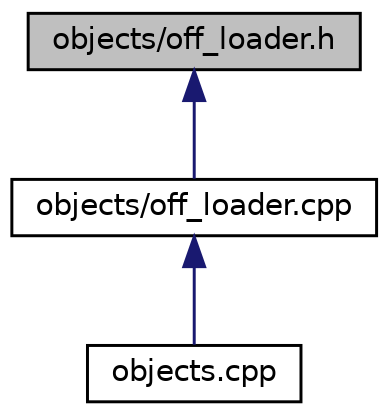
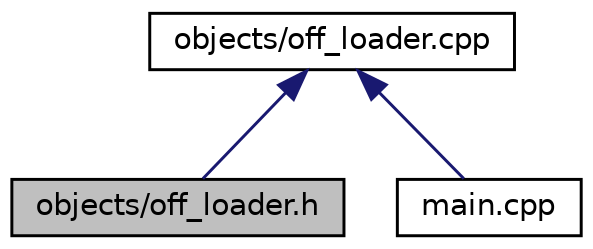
edge "objects/off_loader.cpp" -> "objects/off_loader.h": reversed
node "objects.cpp": label "objects.cpp" -> "main.cpp"
